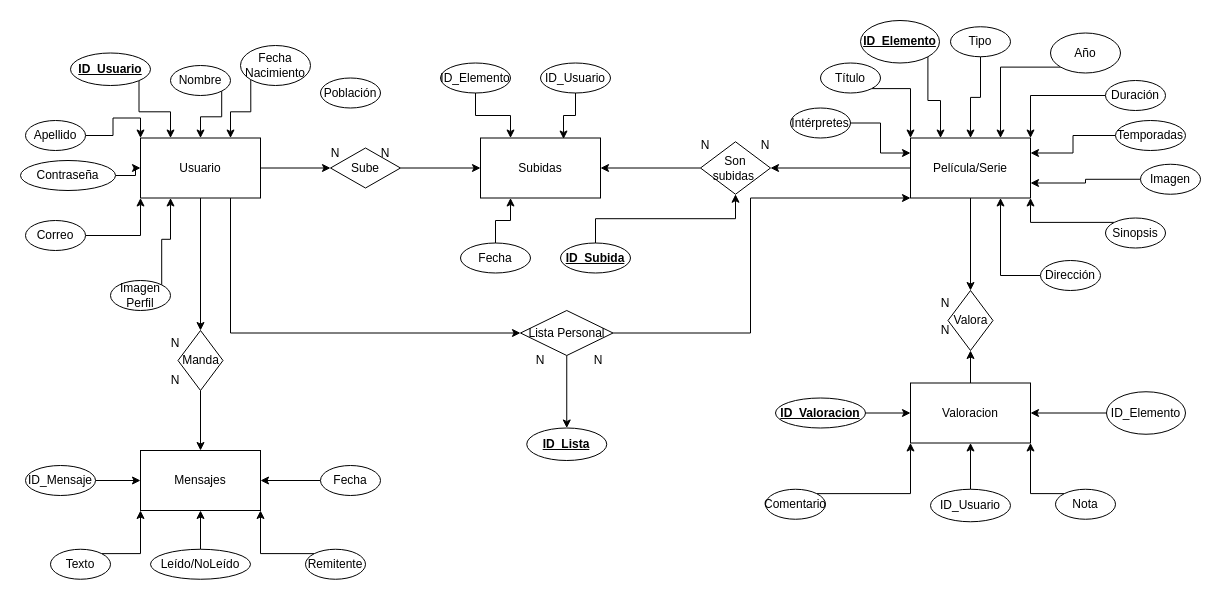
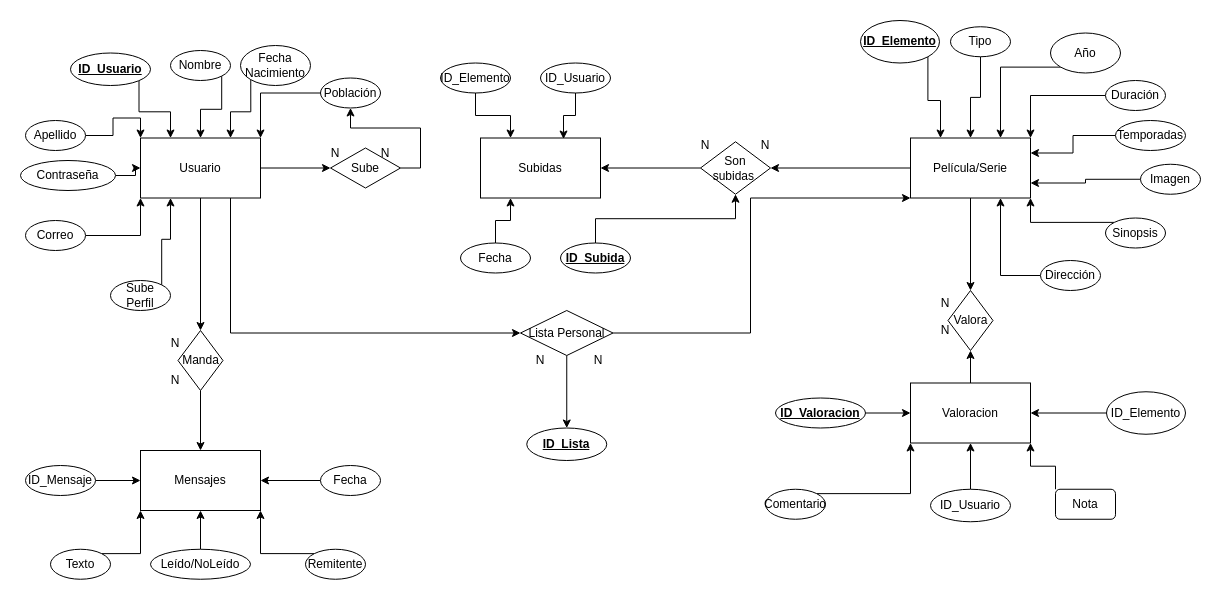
node "Título": removed
node "Nombre": moved (201, 81) -> (201, 66)
edge "Título" -> "Película/Serie": removed
edge "Población" -> "Usuario": added
node "Intérpretes": removed
edge "Intérpretes" -> "Película/Serie": removed
edge "Sube" -> "Subidas": now "Sube" -> "Población"
node "Imagen Perfil": label "Imagen Perfil" -> "Sube Perfil"
node "Nota": shape ellipse -> rounded rectangle
